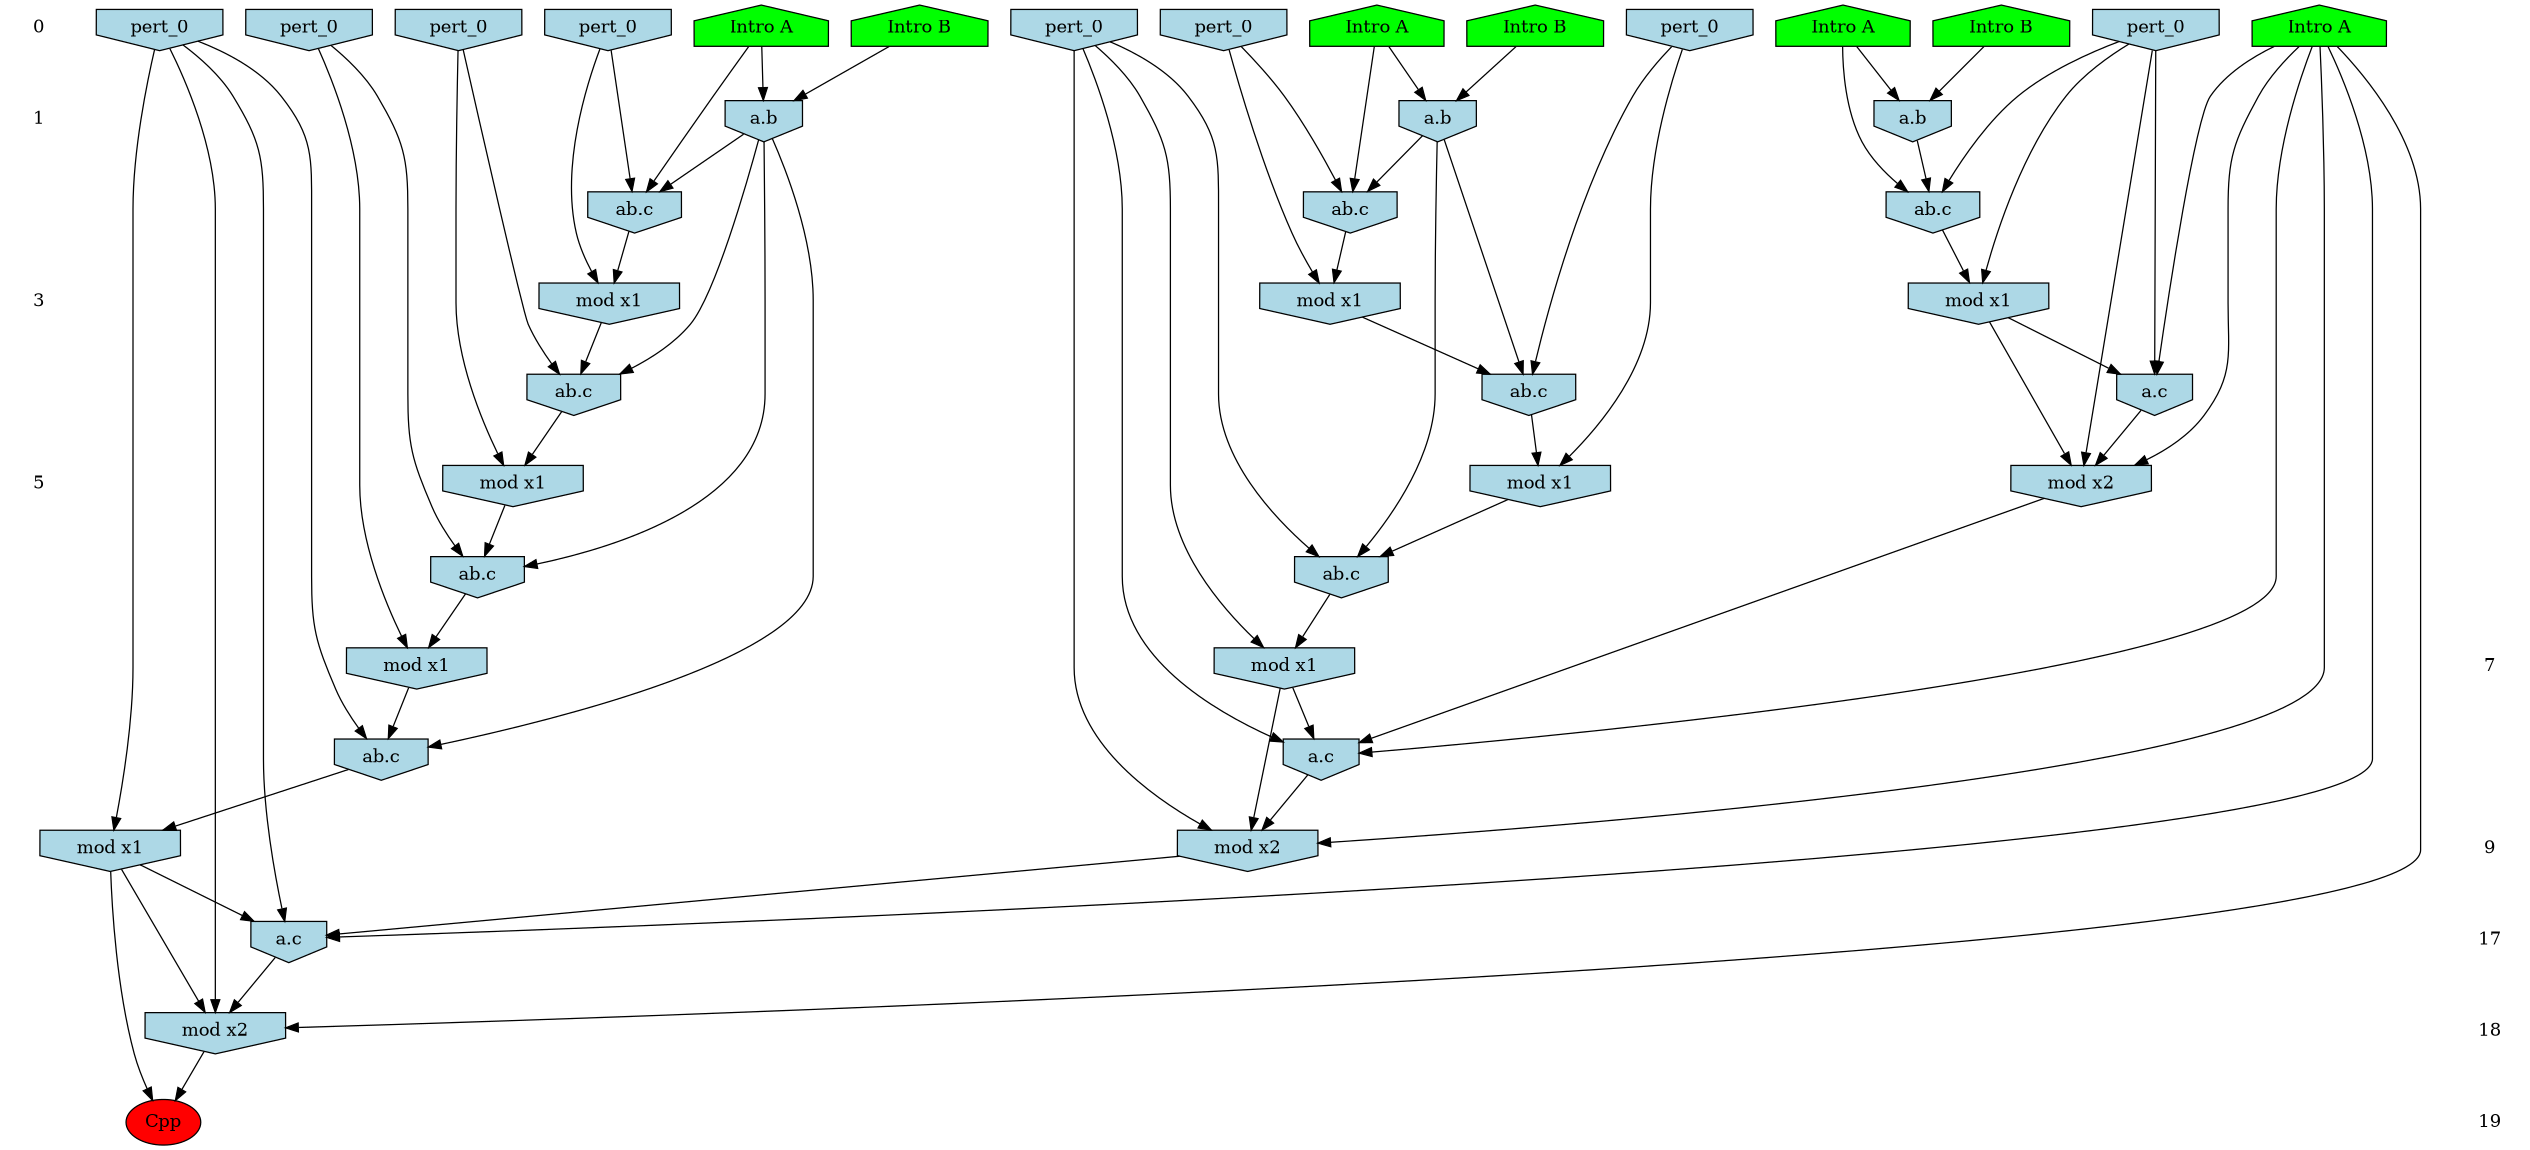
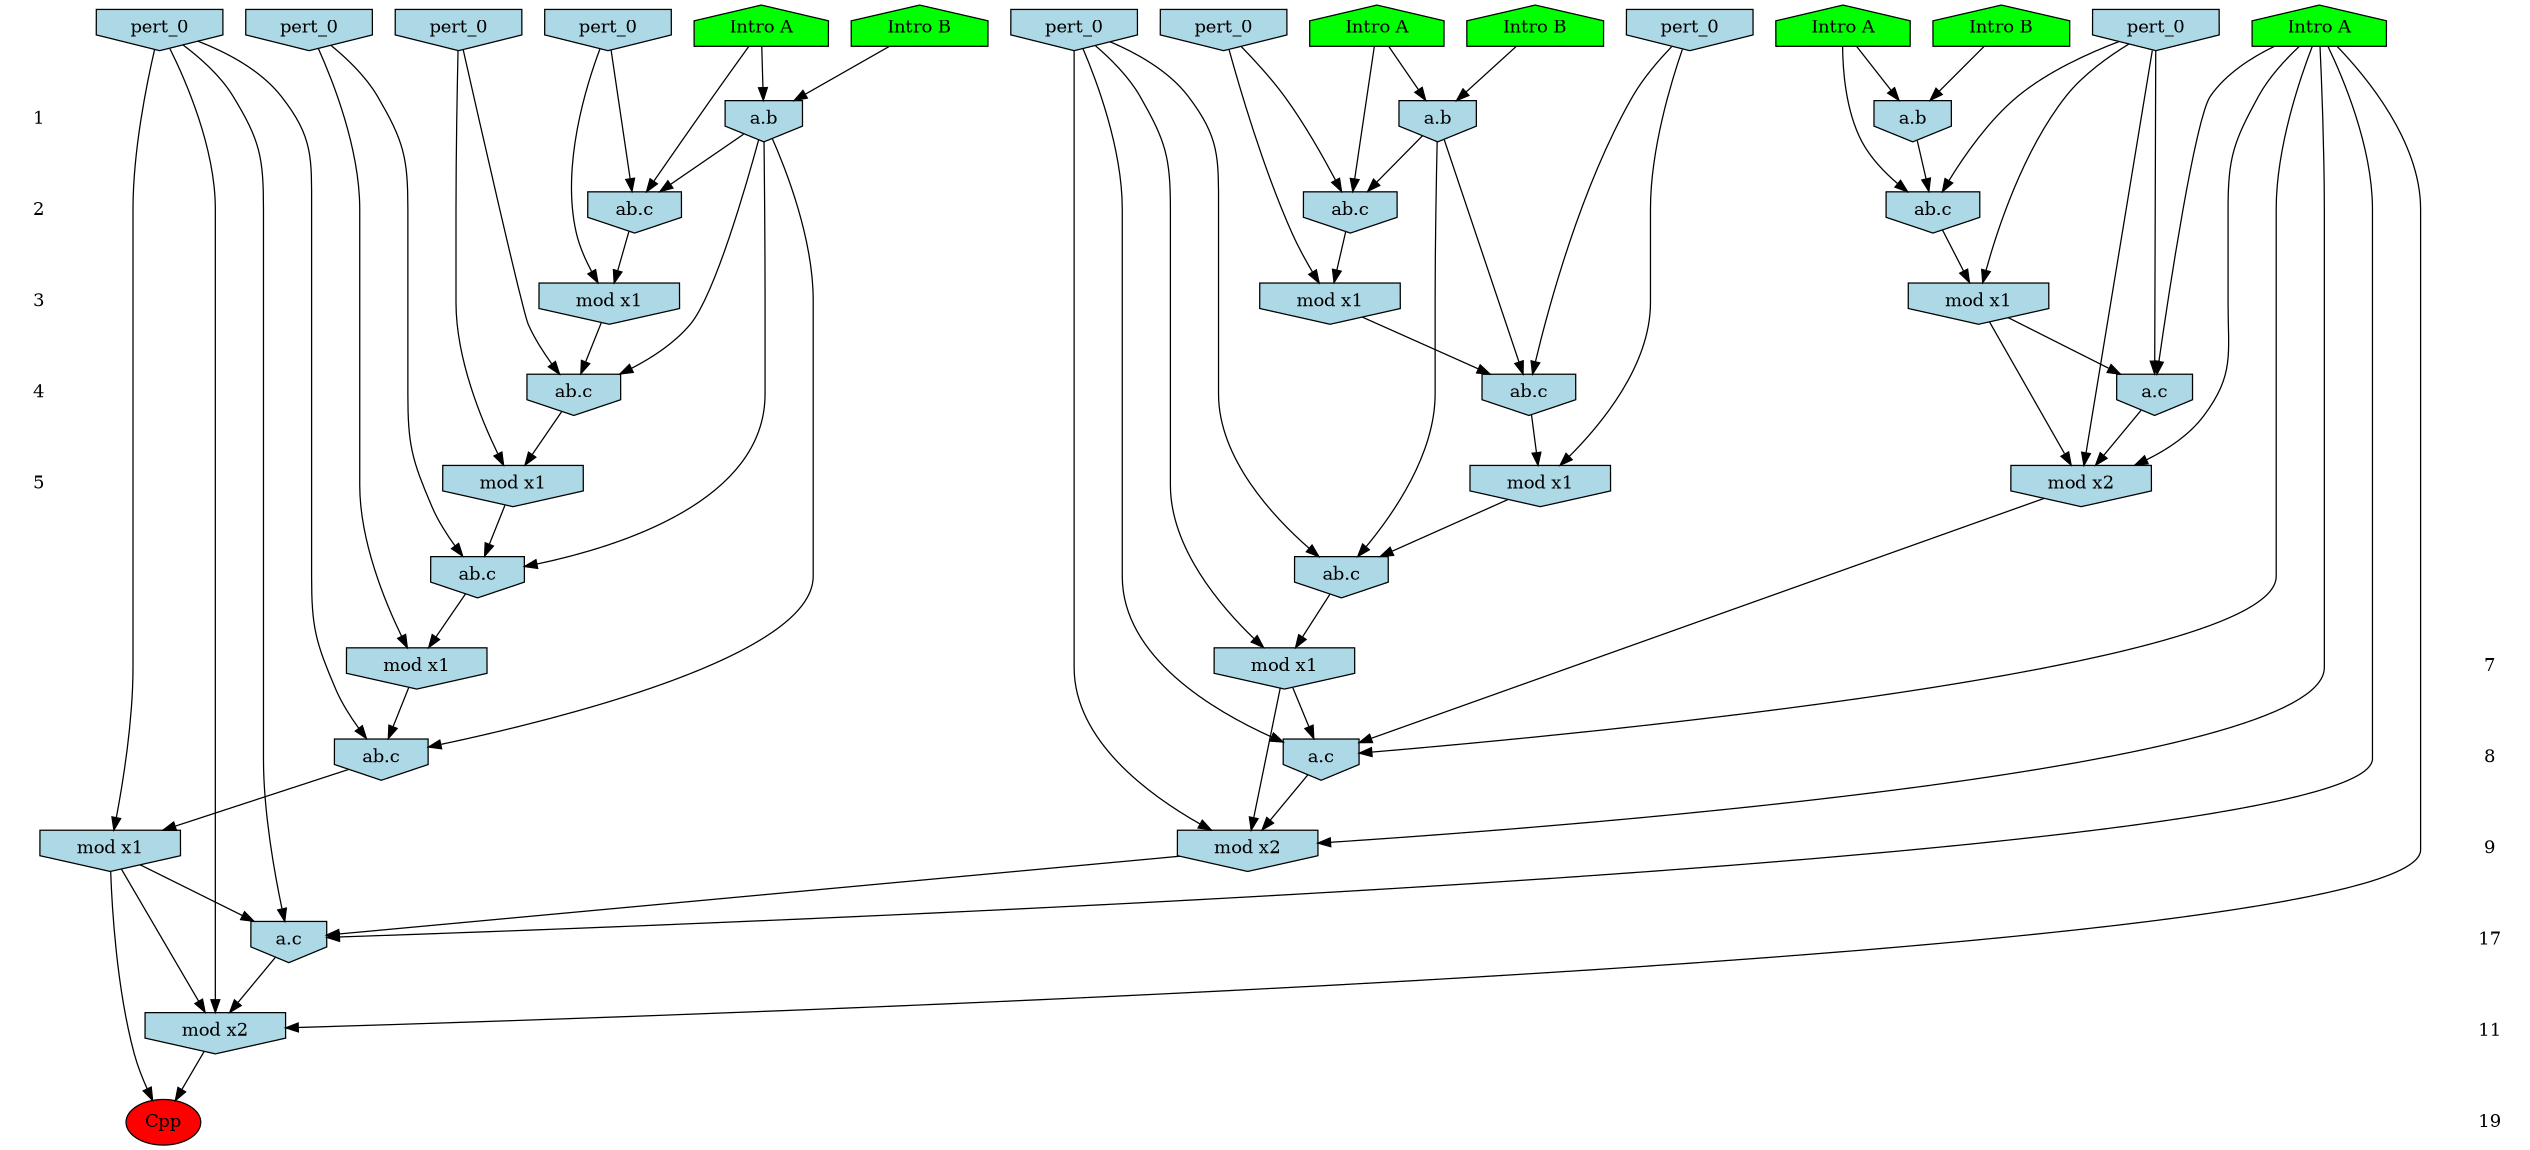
node "0": removed
node "2": added
node "4": added
node "8": added
node "18": label "18" -> "11"
